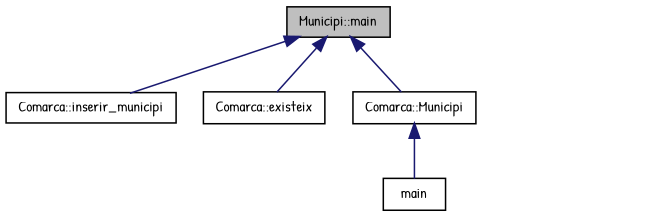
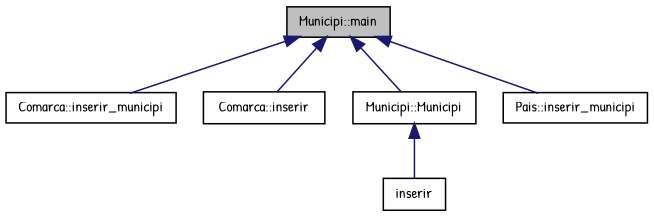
node "Comarca::existeix": label "Comarca::existeix" -> "Comarca::inserir"
node "Comarca::Municipi": label "Comarca::Municipi" -> "Municipi::Municipi"
node "Pais::inserir_municipi": added
node "main": label "main" -> "inserir"
